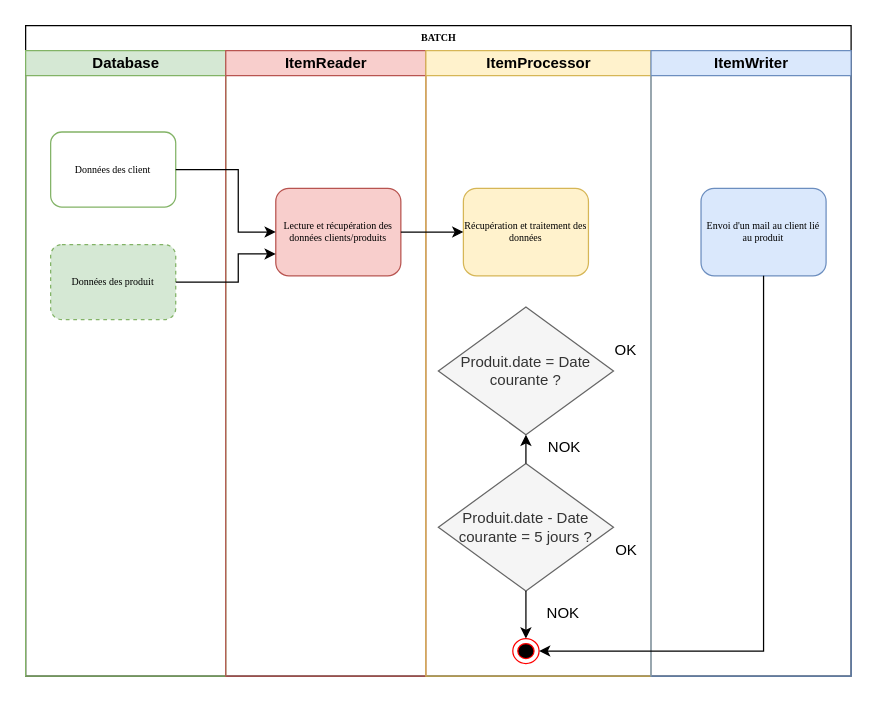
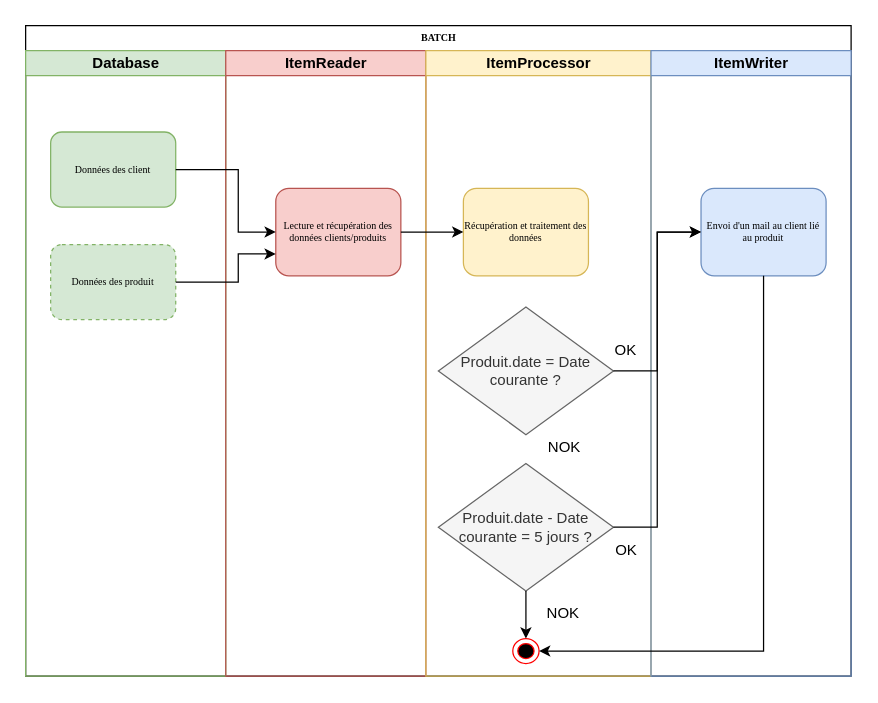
node "Données des client": fillcolor #ffffff -> #d5e8d4
edge "Produit.date = Date courante ?" -> "Envoi d'un mail au client lié au produit": added
edge "Produit.date - Date courante = 5 jours ?" -> "Produit.date = Date courante ?": now "Produit.date - Date courante = 5 jours ?" -> "Envoi d'un mail au client lié au produit"
